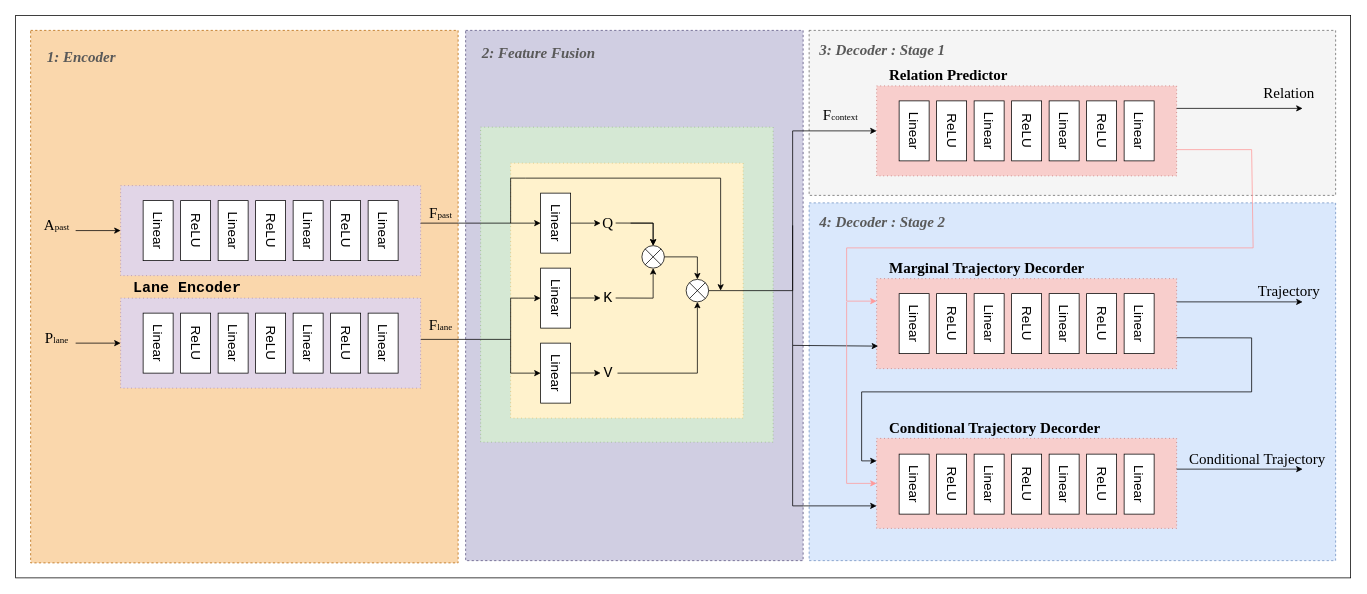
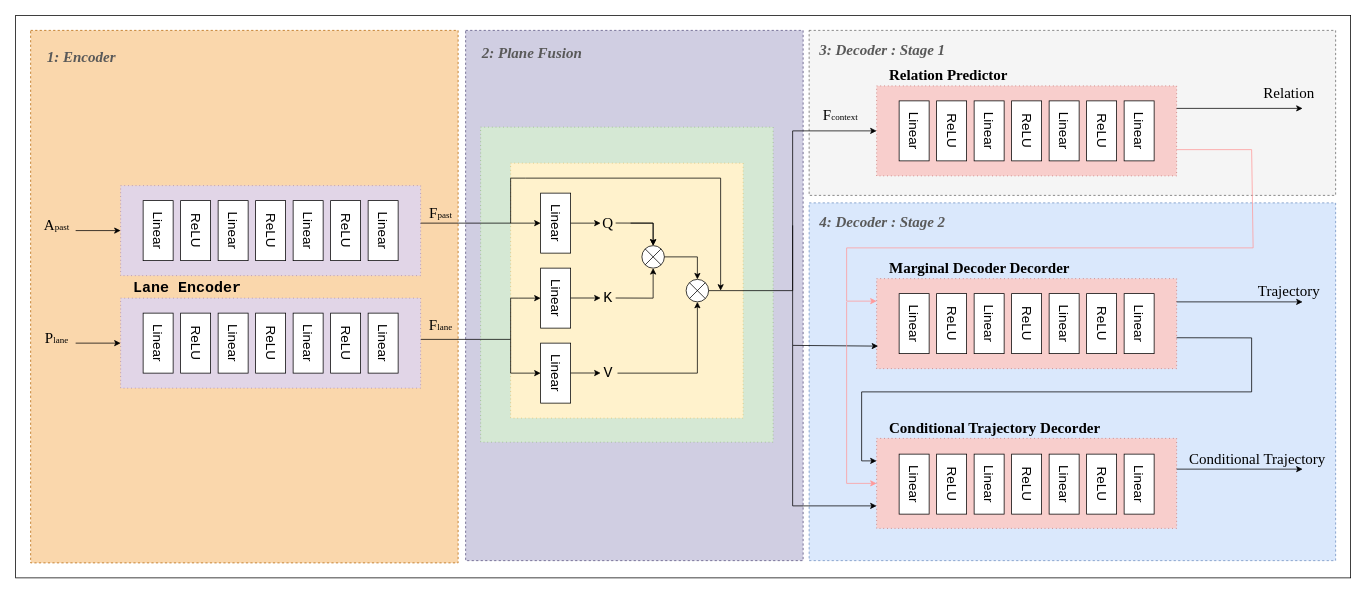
node "2: Feature Fusion": label "2: Feature Fusion" -> "2: Plane Fusion"
node "Marginal Trajectory Decorder": label "Marginal Trajectory Decorder" -> "Marginal Decoder Decorder"
